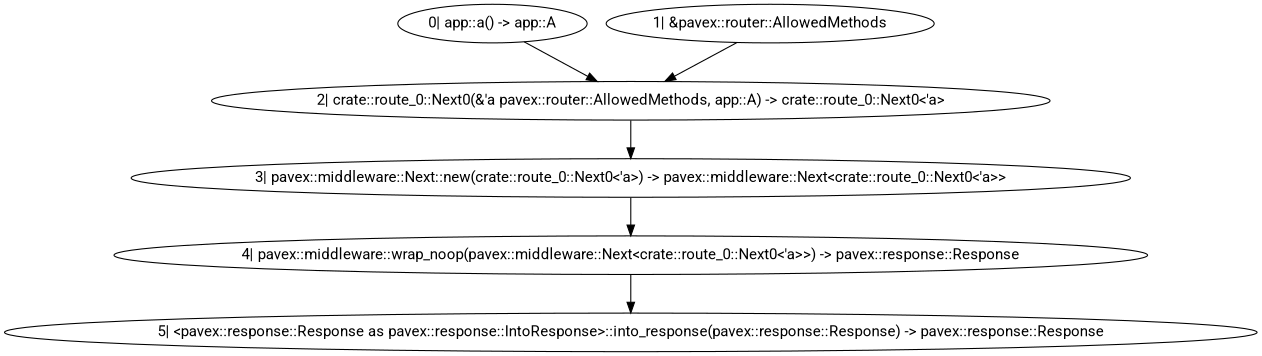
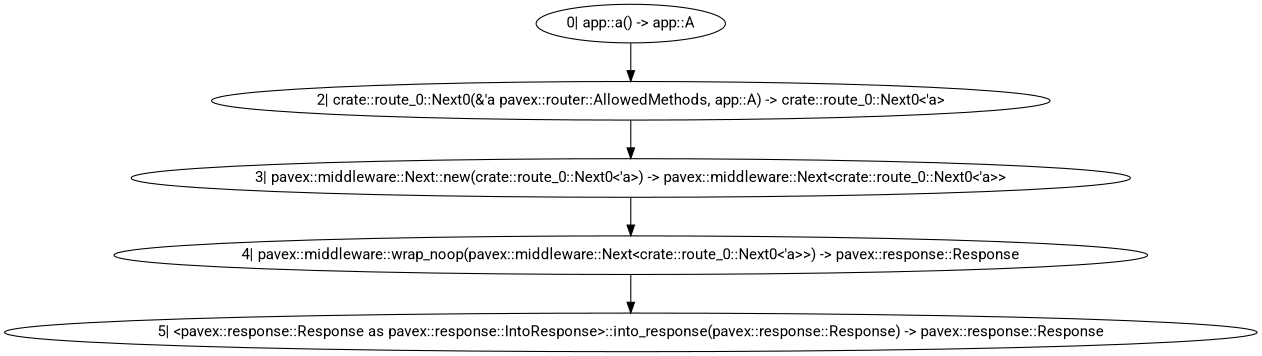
node "1| &pavex::router::AllowedMethods": removed
